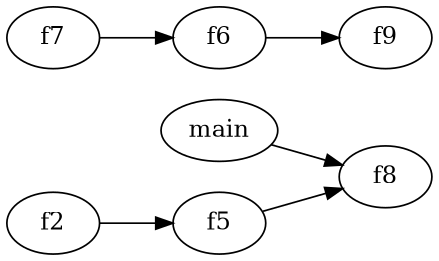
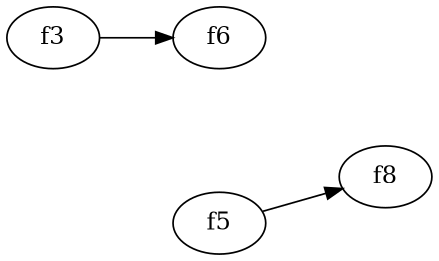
node "f7": label "f7" -> "f3"
node "f9": removed
node "main": removed
node "f2": removed
